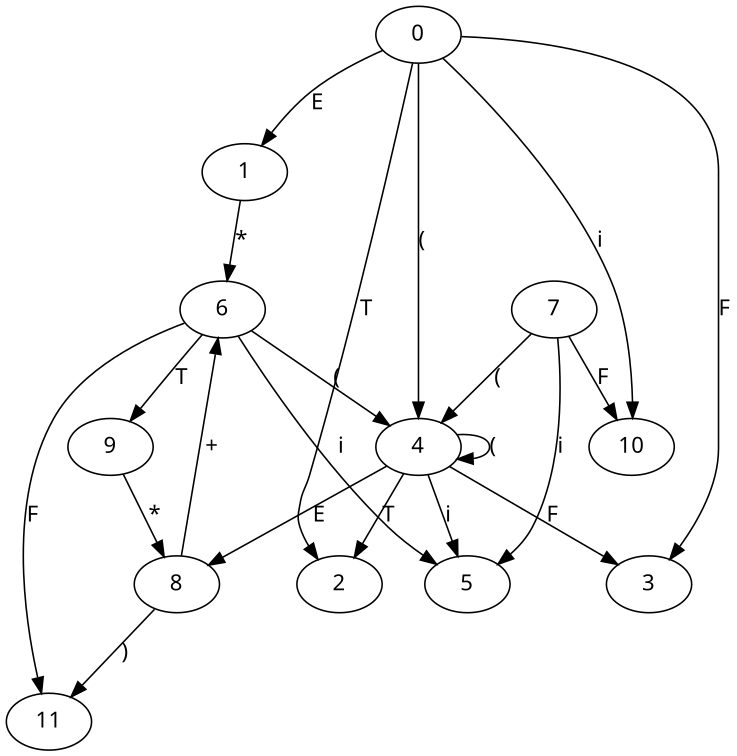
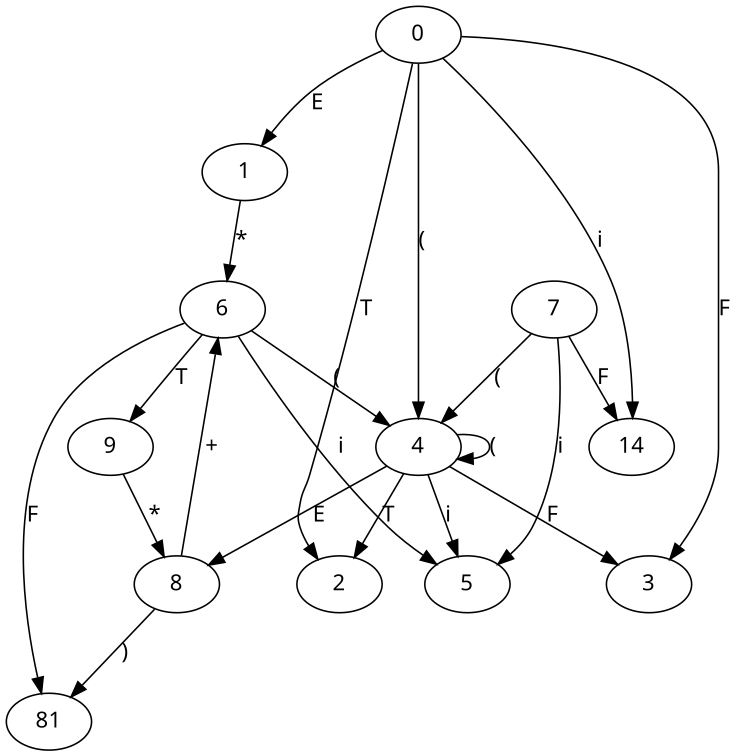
node "10": label "10" -> "14"
node "11": label "11" -> "81"
